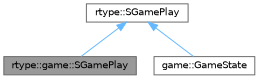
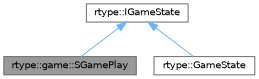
node "rtype::SGamePlay": label "rtype::SGamePlay" -> "rtype::IGameState"
node "game::GameState": label "game::GameState" -> "rtype::GameState"
